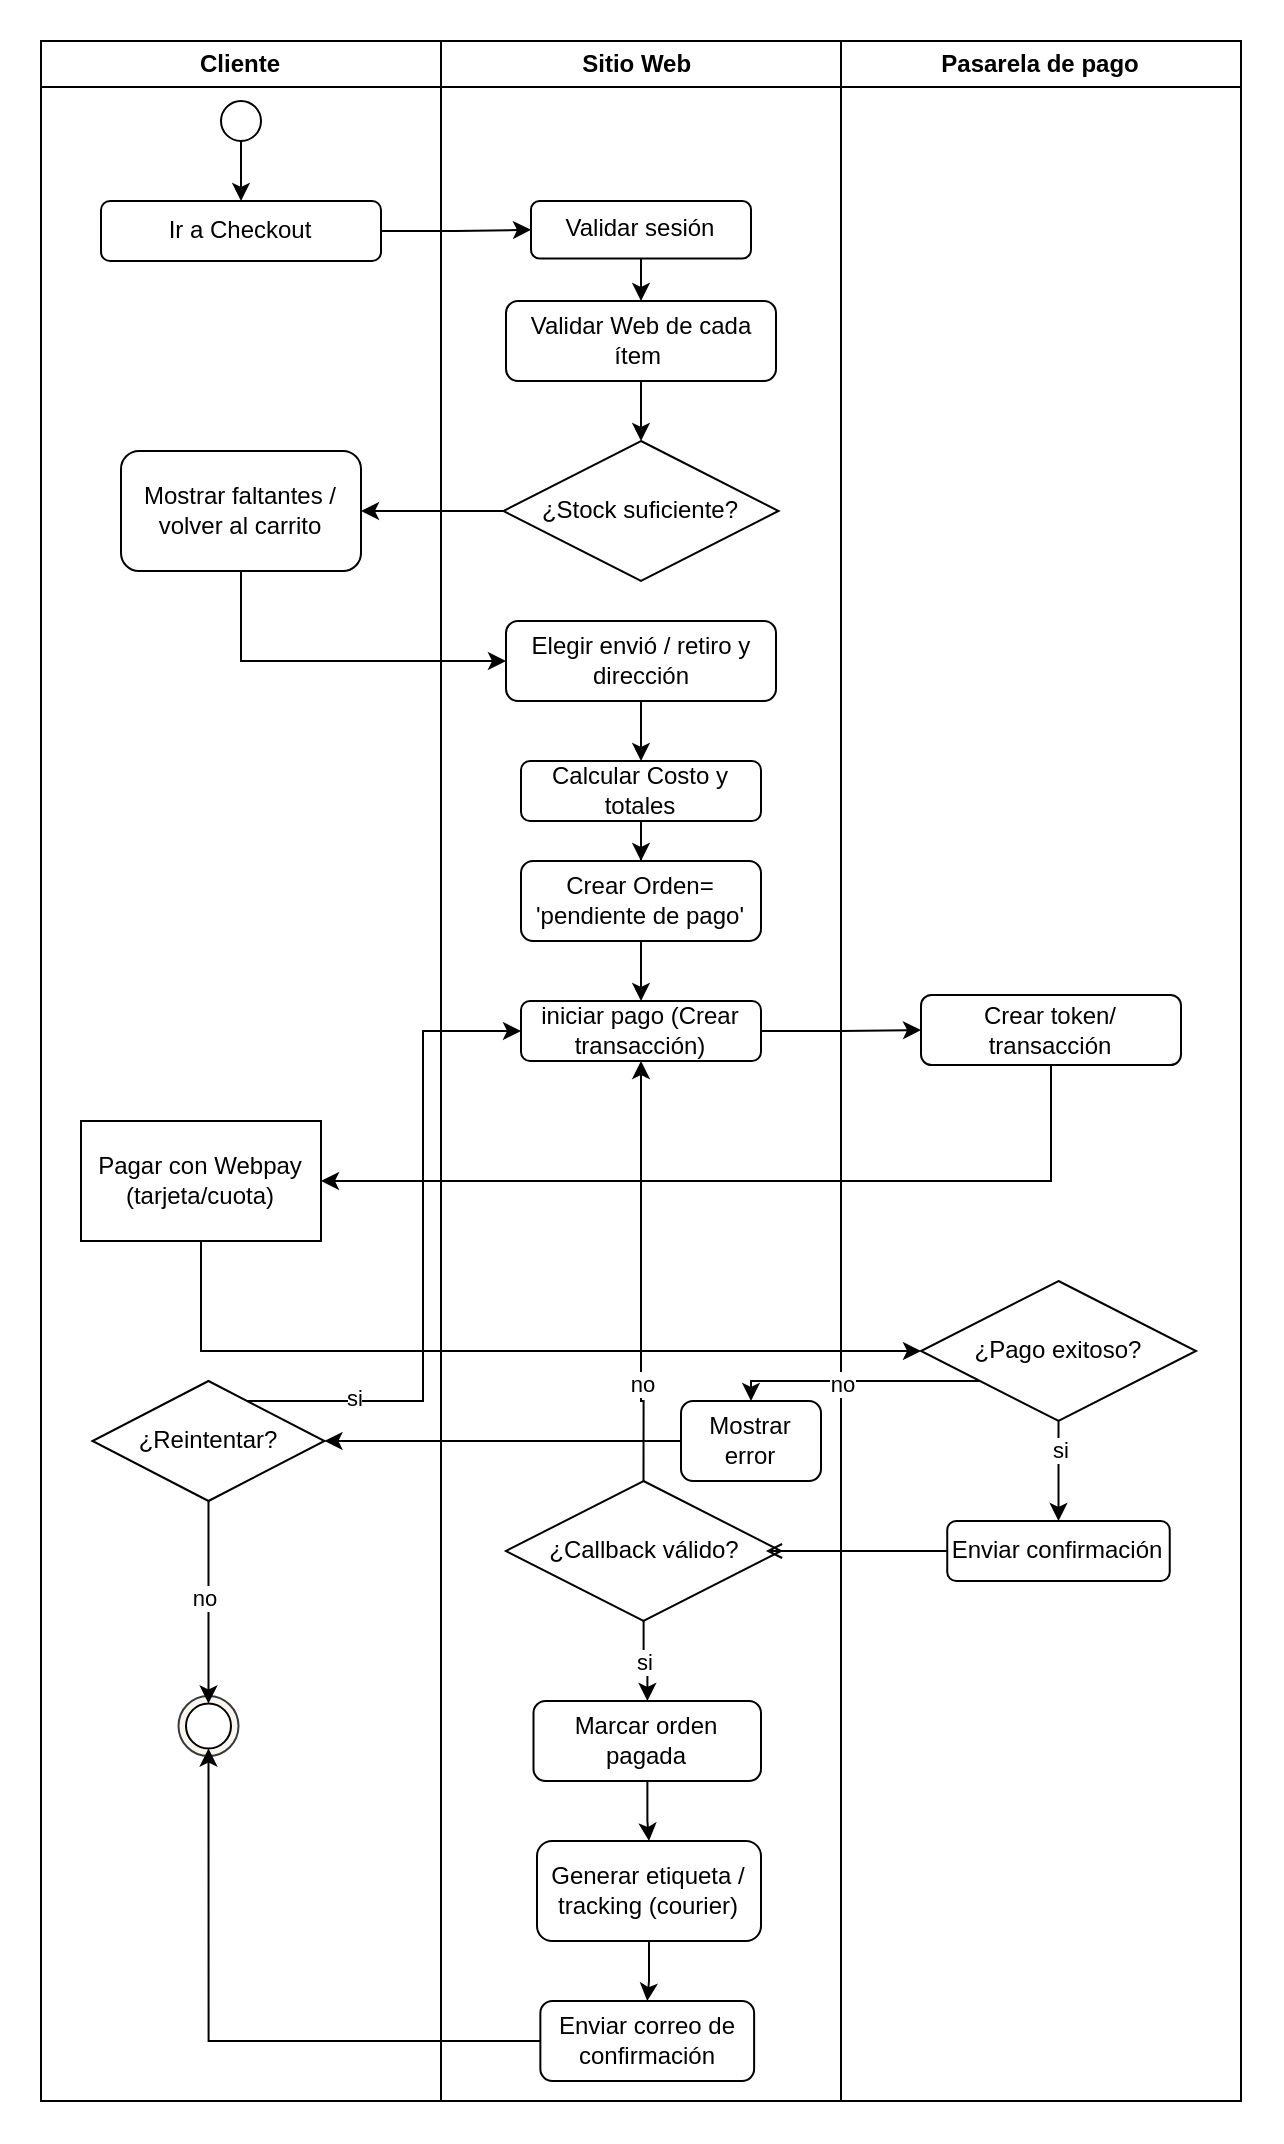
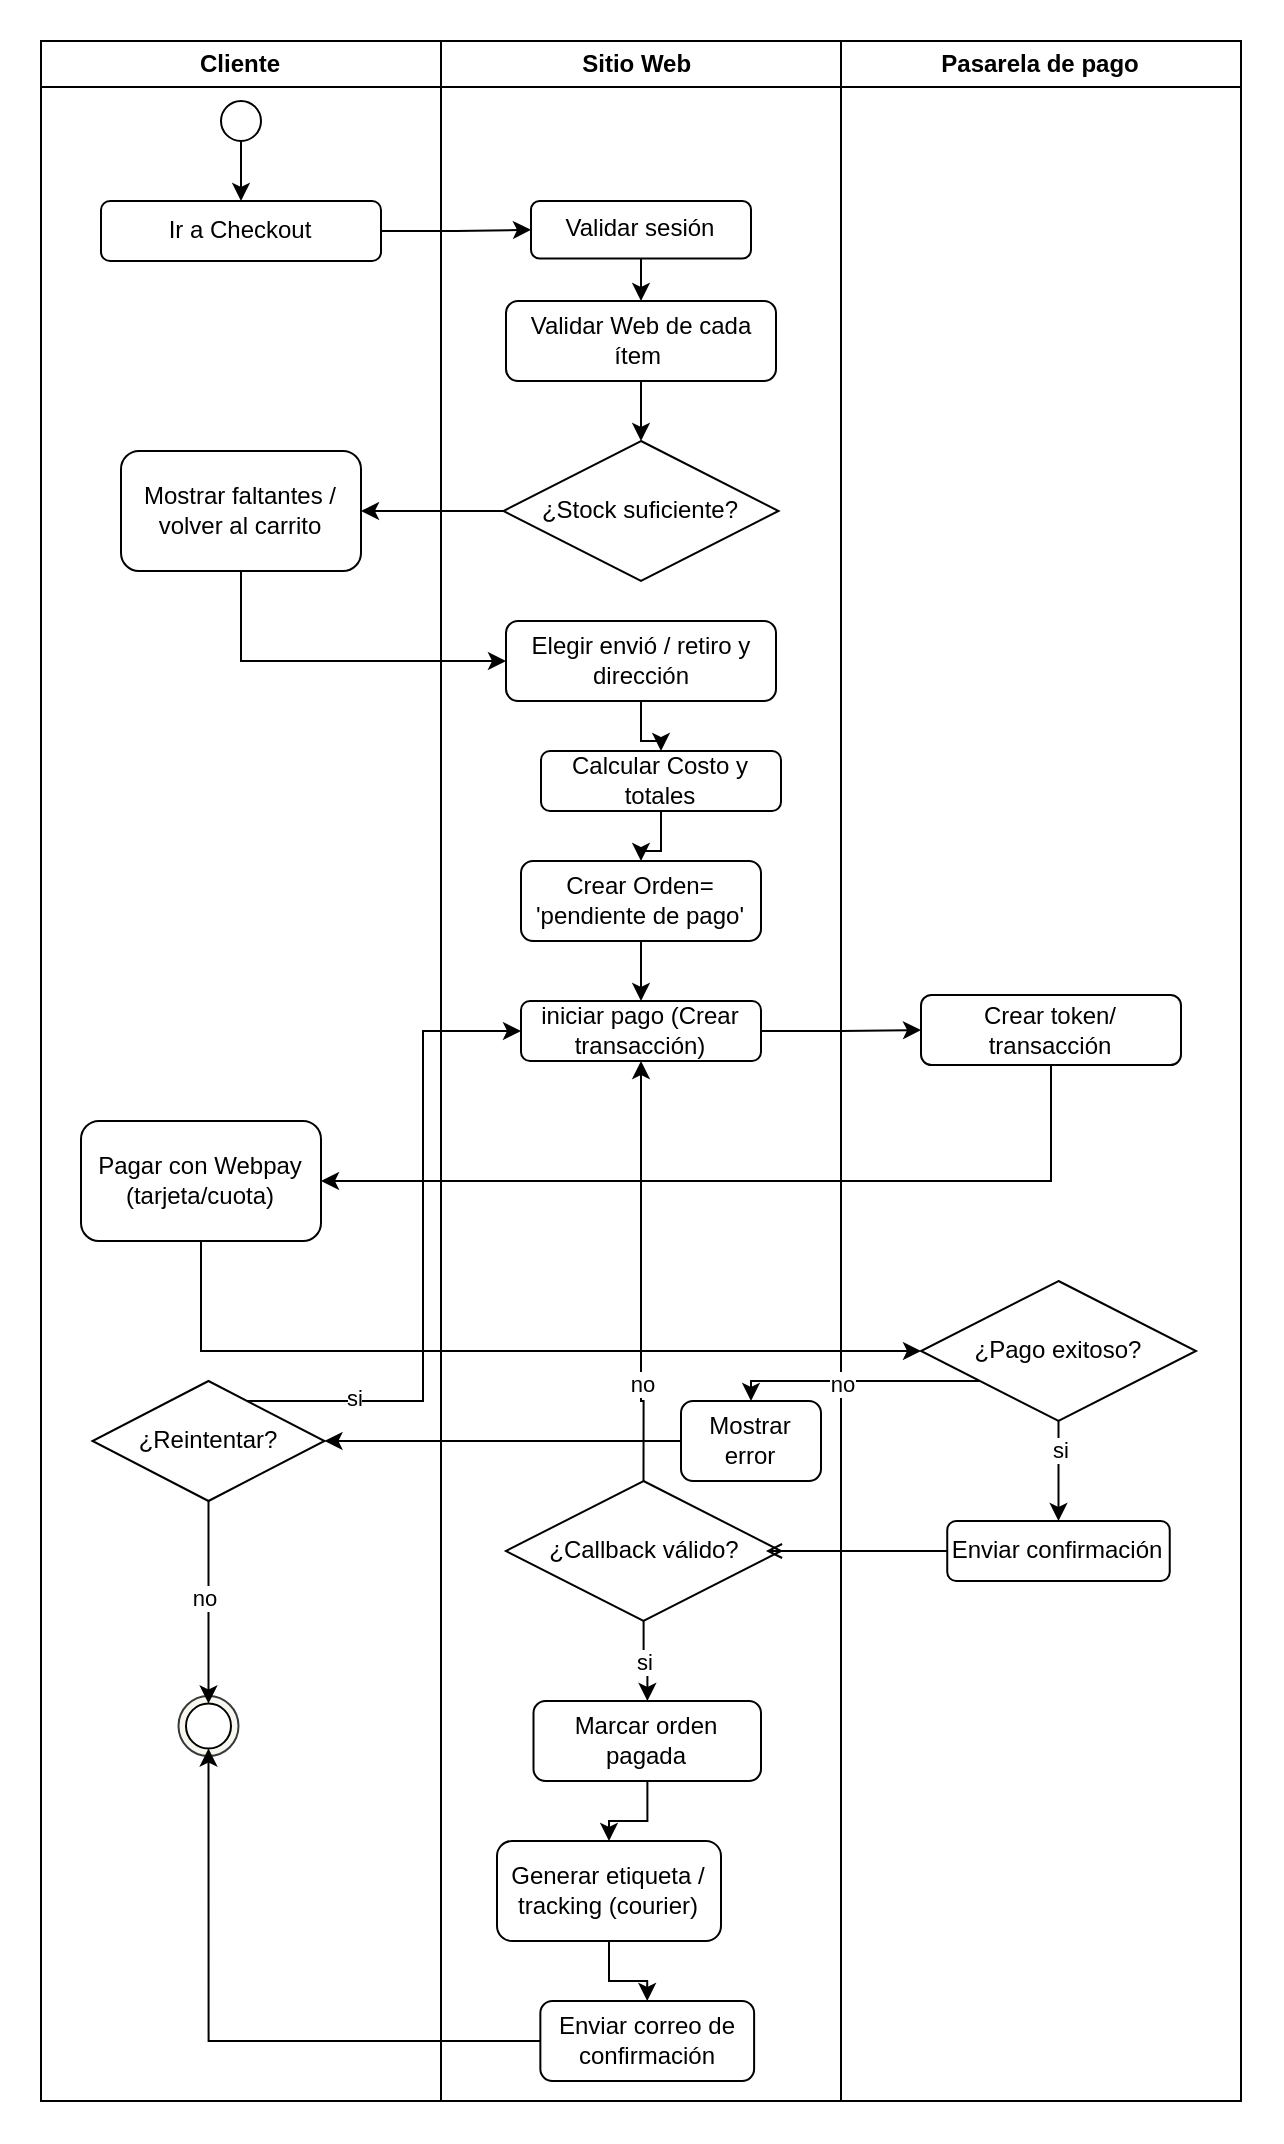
node "Calcular Costo y totales": moved (641, 791) -> (661, 781)
node "Pagar con Webpay (tarjeta/cuota)": shape rectangle -> rounded rectangle
node "Generar etiqueta / tracking (courier)": moved (649, 1891) -> (609, 1891)
